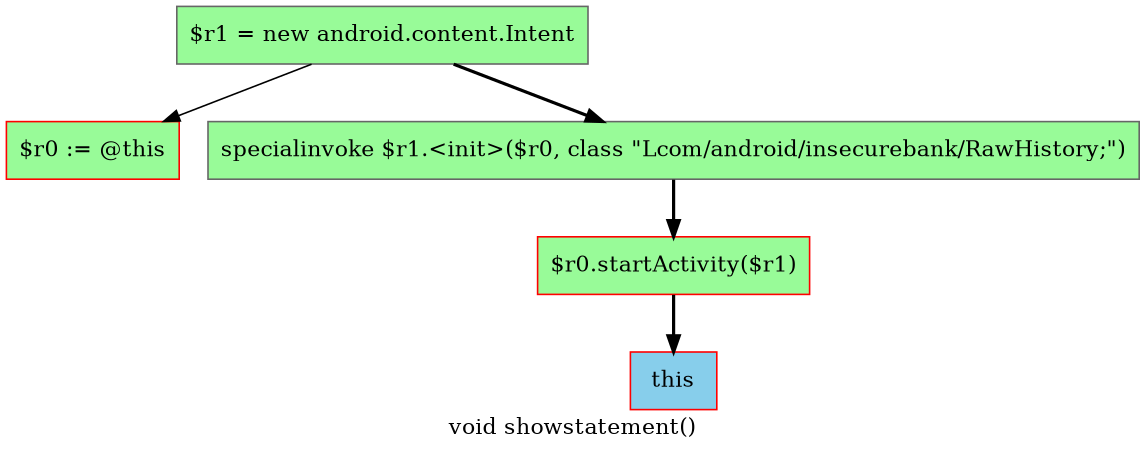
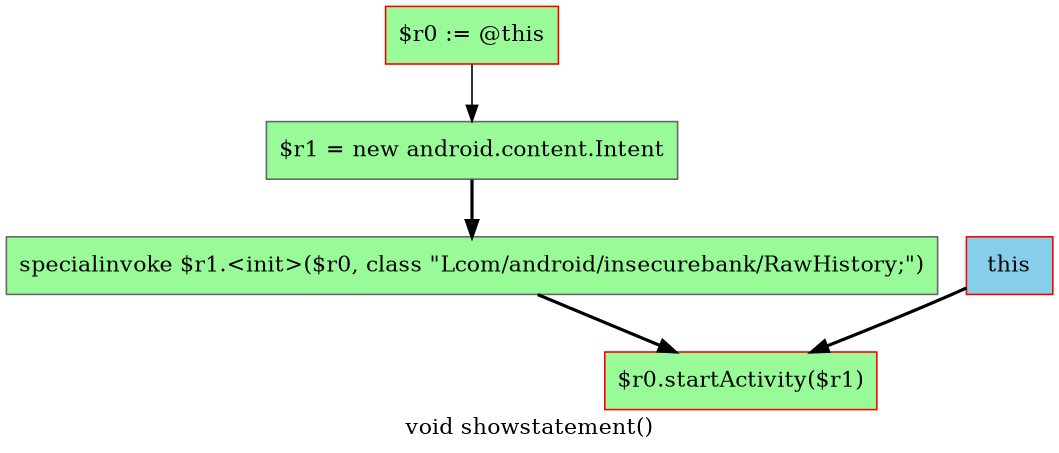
edge "$r1 = new android.content.Intent" -> "$r0 := @this": reversed
edge "$r0.startActivity($r1)" -> "this": reversed
